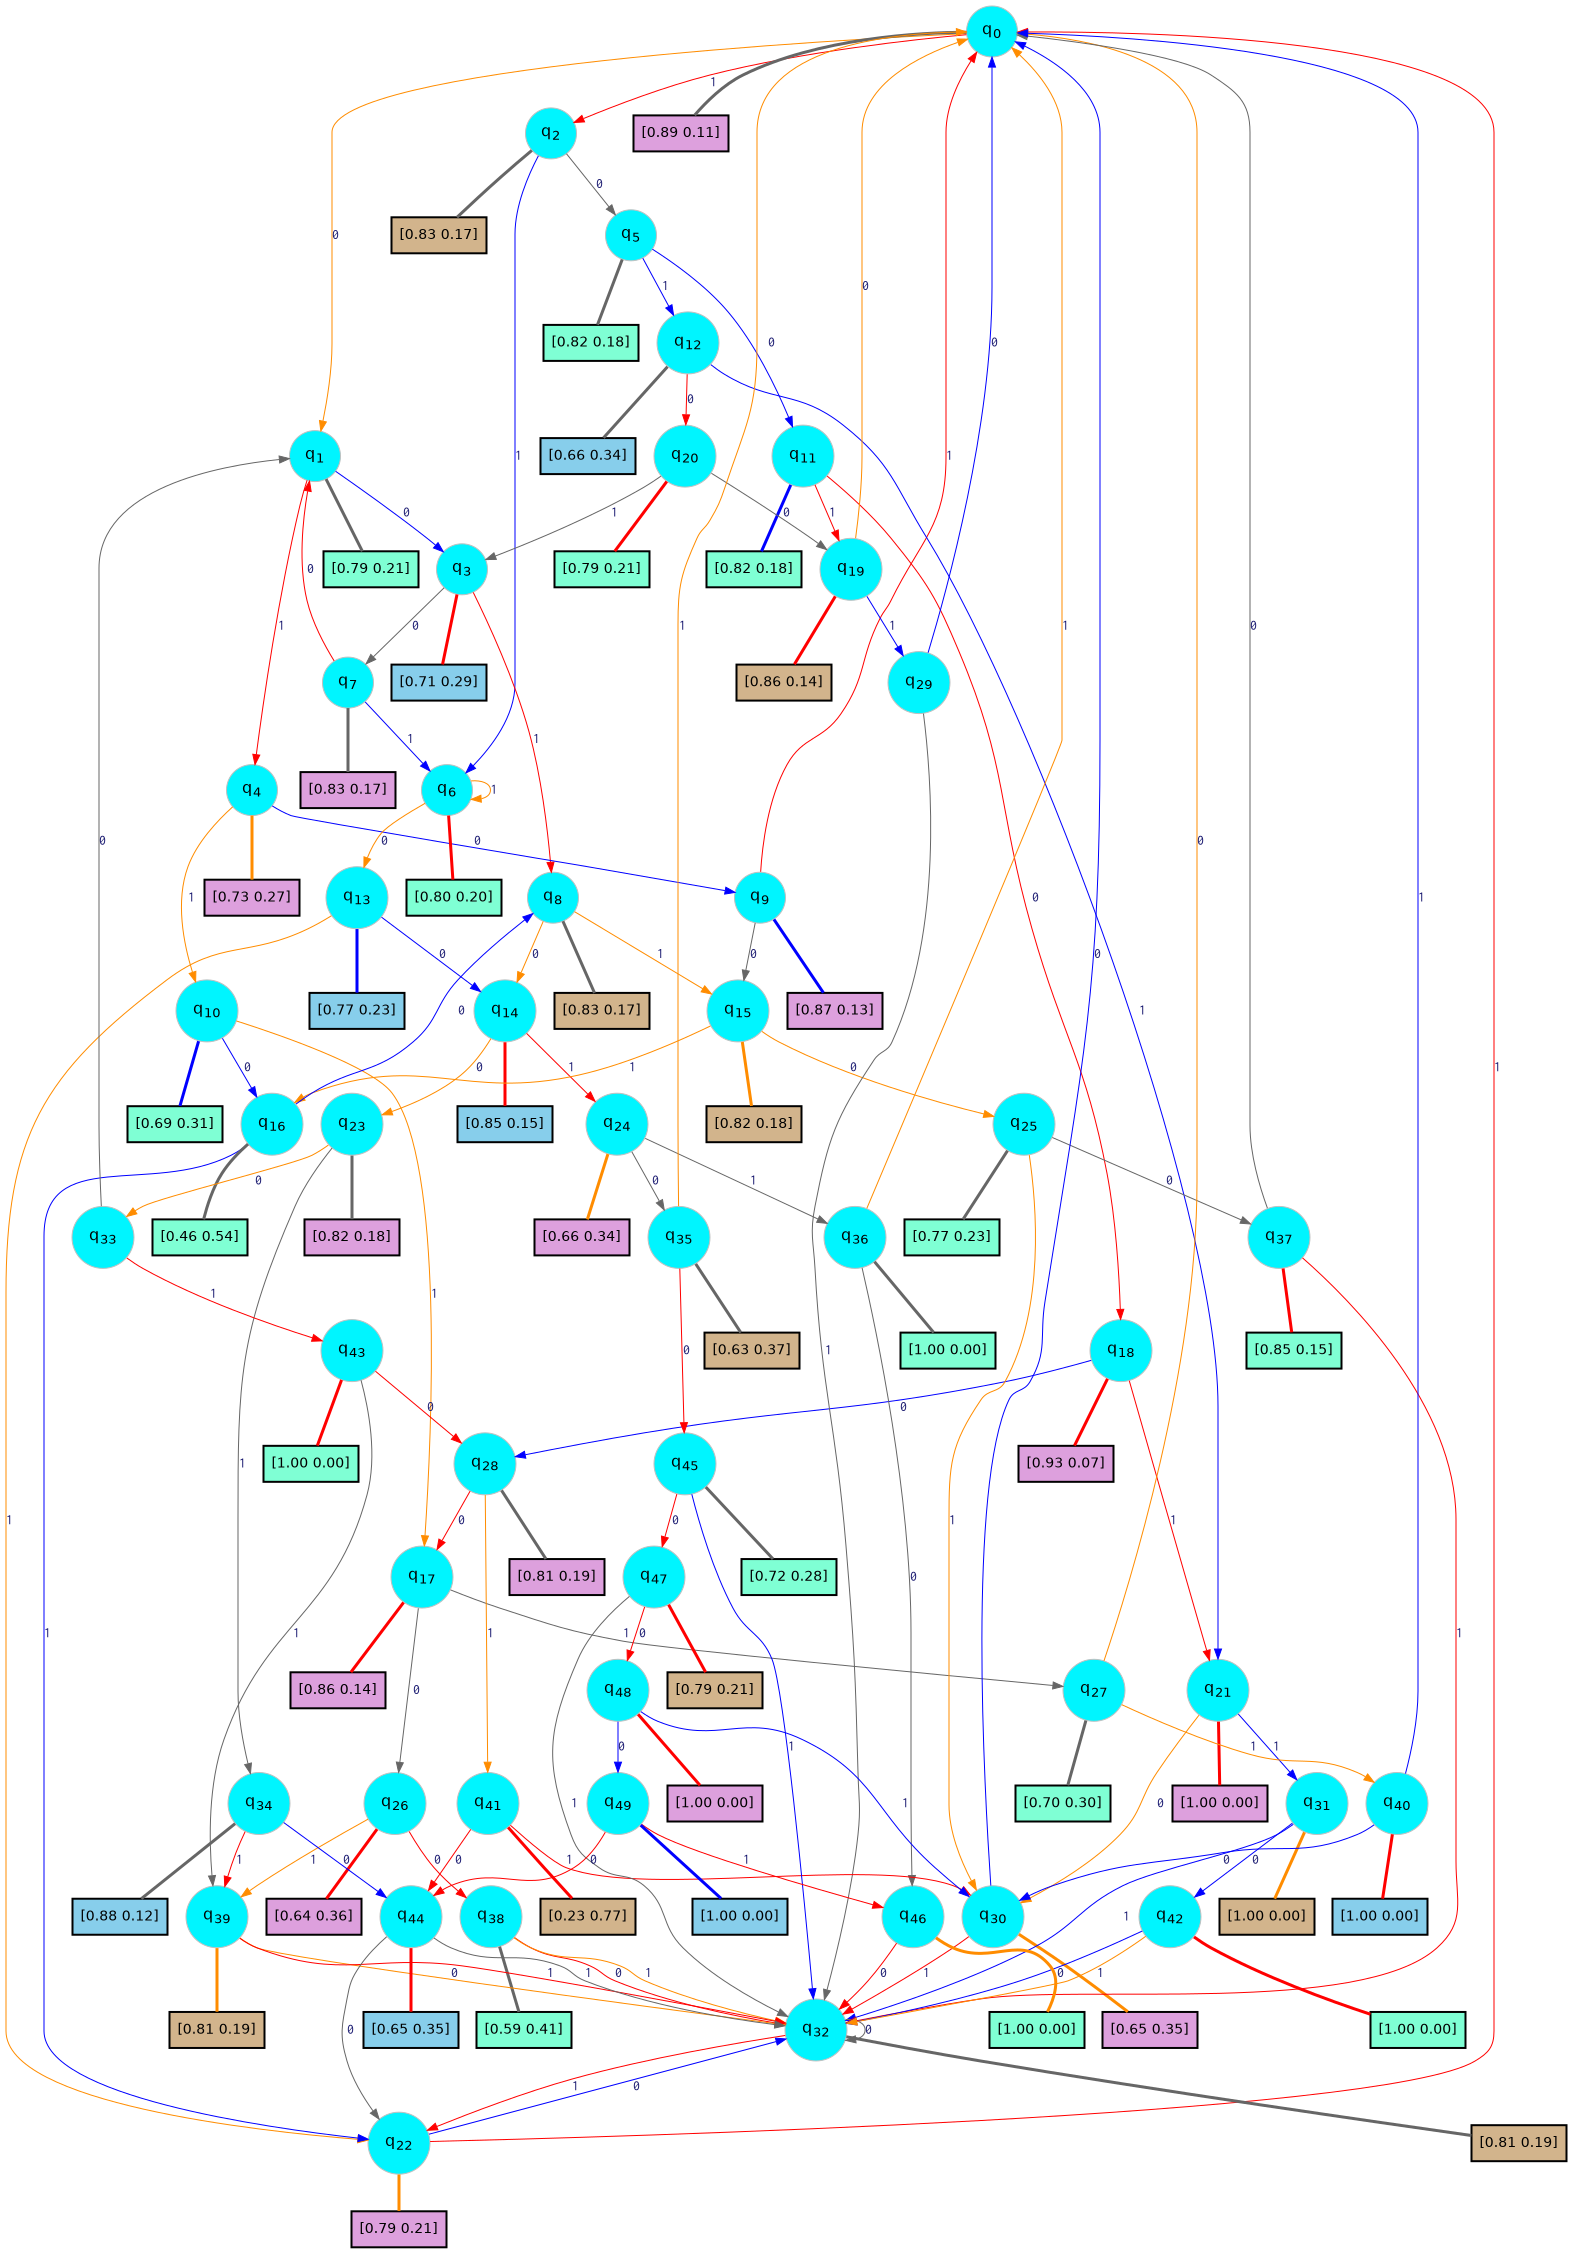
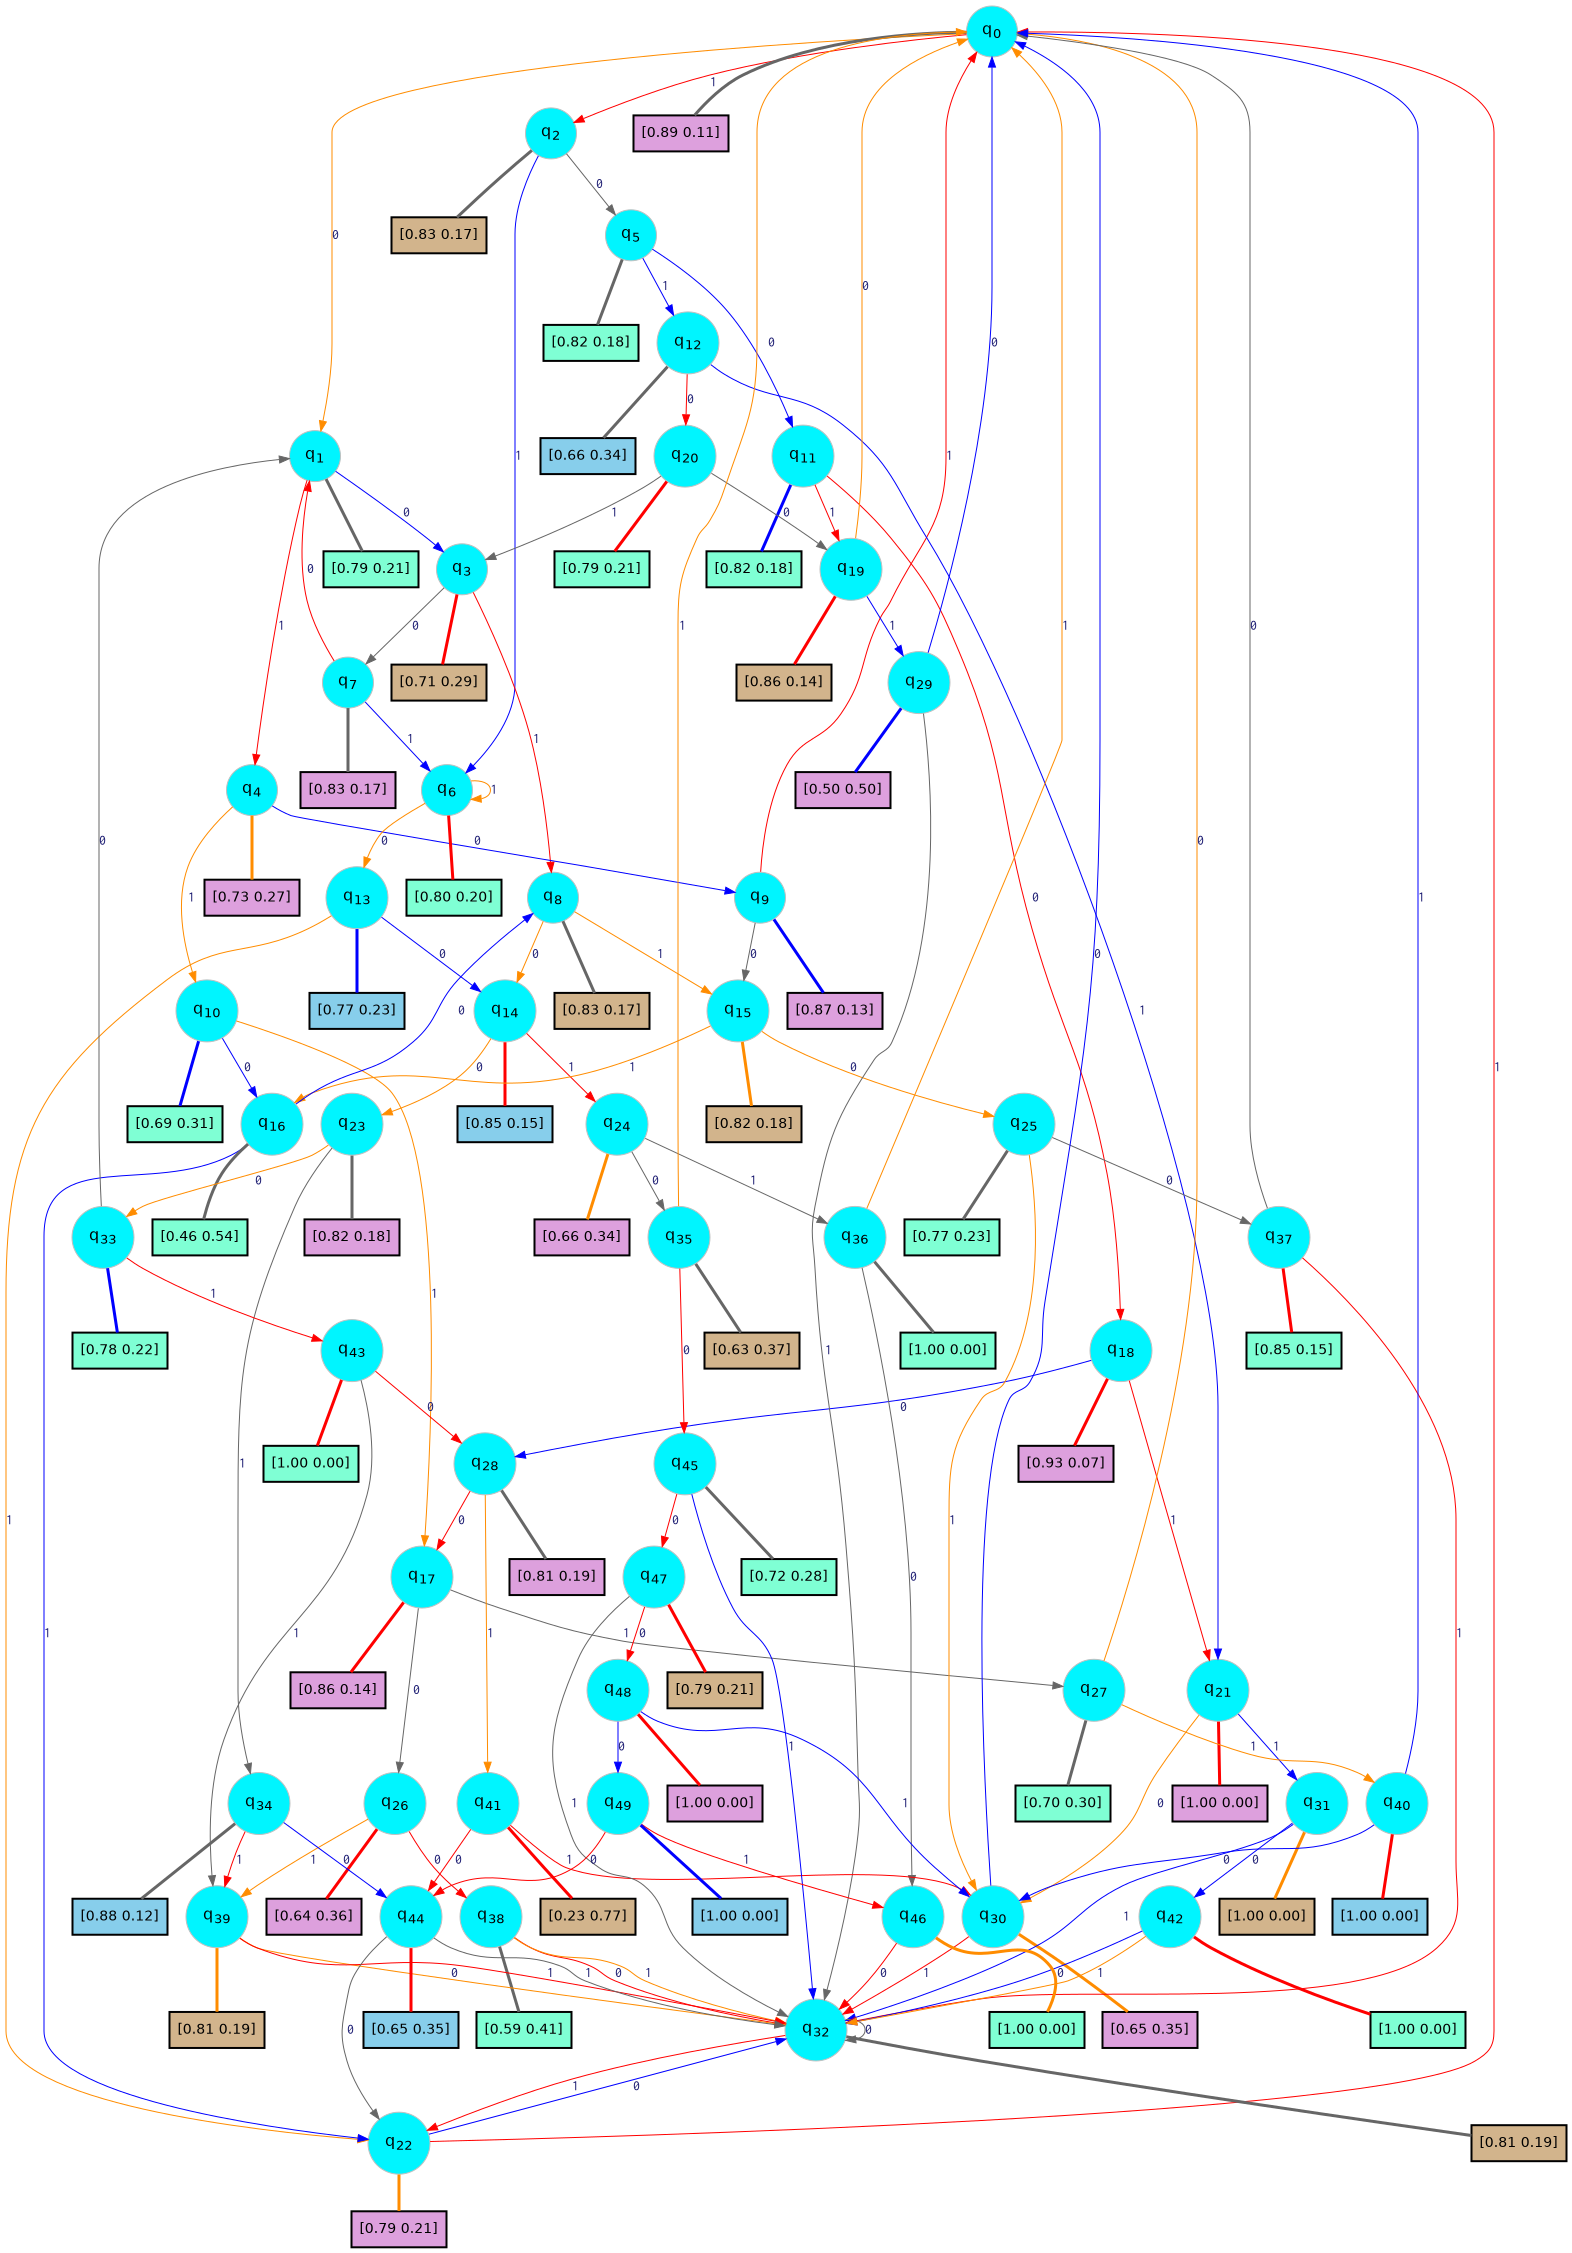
node "[0.71 0.29]": fillcolor skyblue -> tan
node "[0.50 0.50]": added
node "[0.78 0.22]": added
